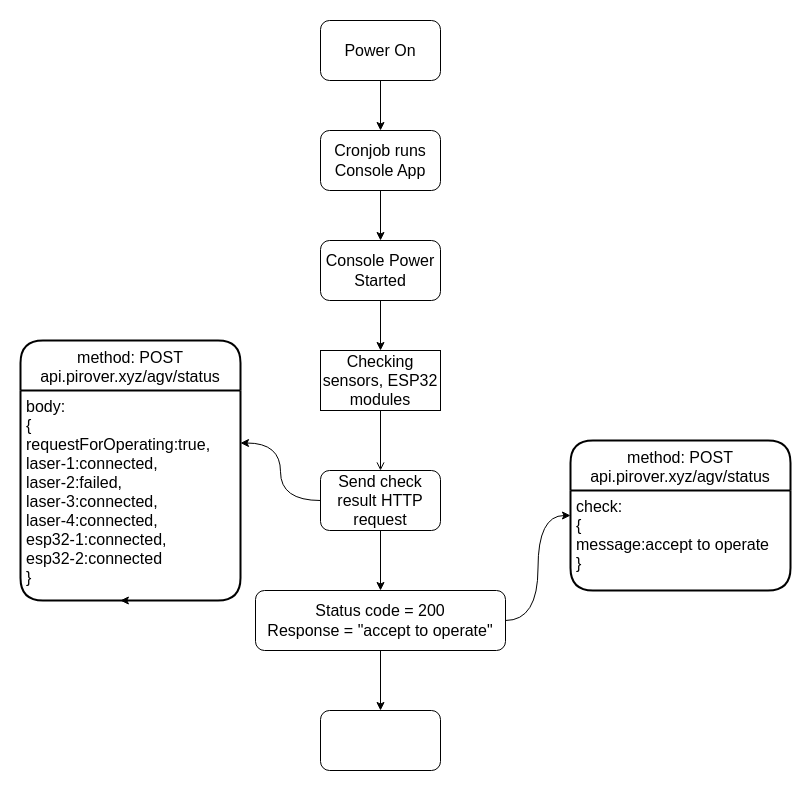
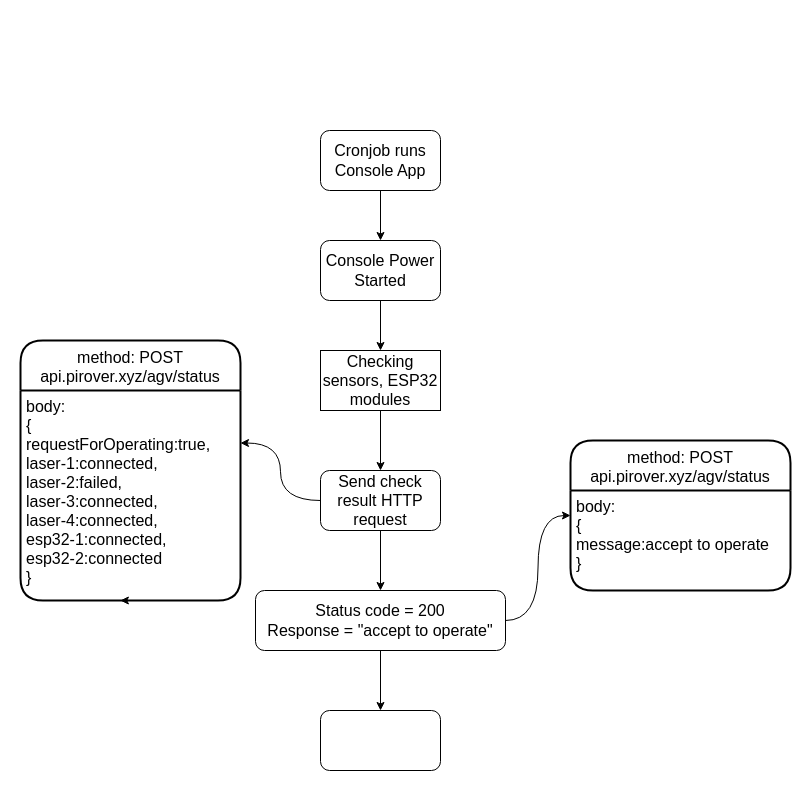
node "Power On": removed
edge "Power On" -> "Cronjob runs Console App": removed
edge "Checking sensors, ESP32 modules" -> "Send check result HTTP request": arrowhead open -> classic
node "check: { message:accept to operate }": label "check: { message:accept to operate }" -> "body: { message:accept to operate }"
